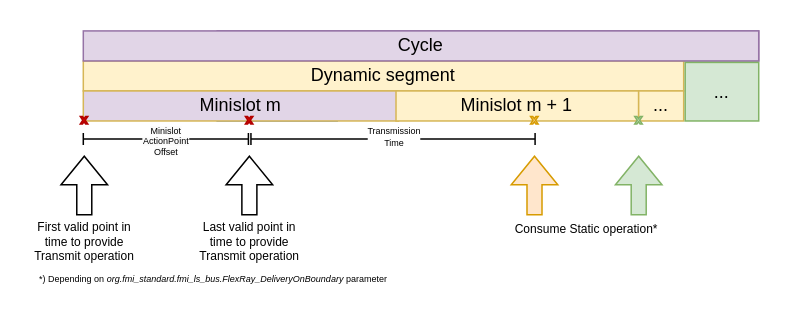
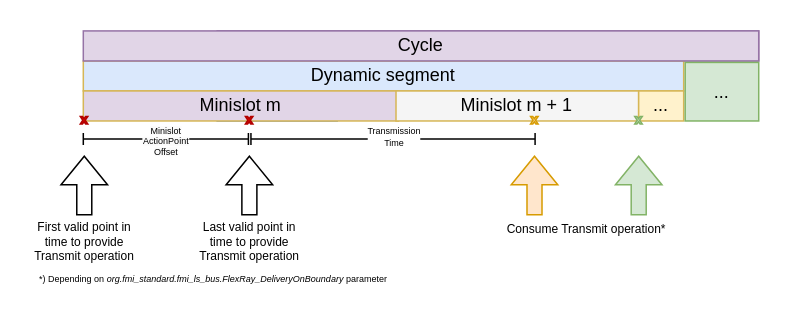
node "Dynamic segment": fillcolor #fff2cc -> #dae8fc
node "Minislot m + 1": fillcolor #fff2cc -> #f5f5f5
node "Consume Static operation*": label "Consume Static operation*" -> "Consume Transmit operation*"
